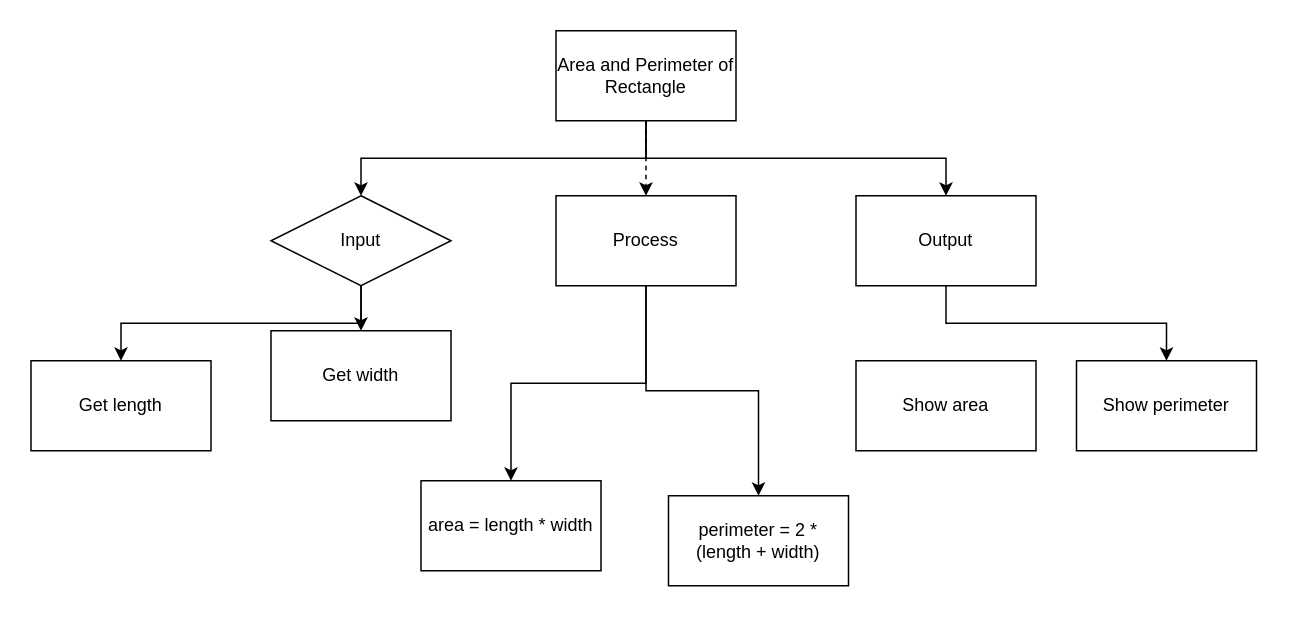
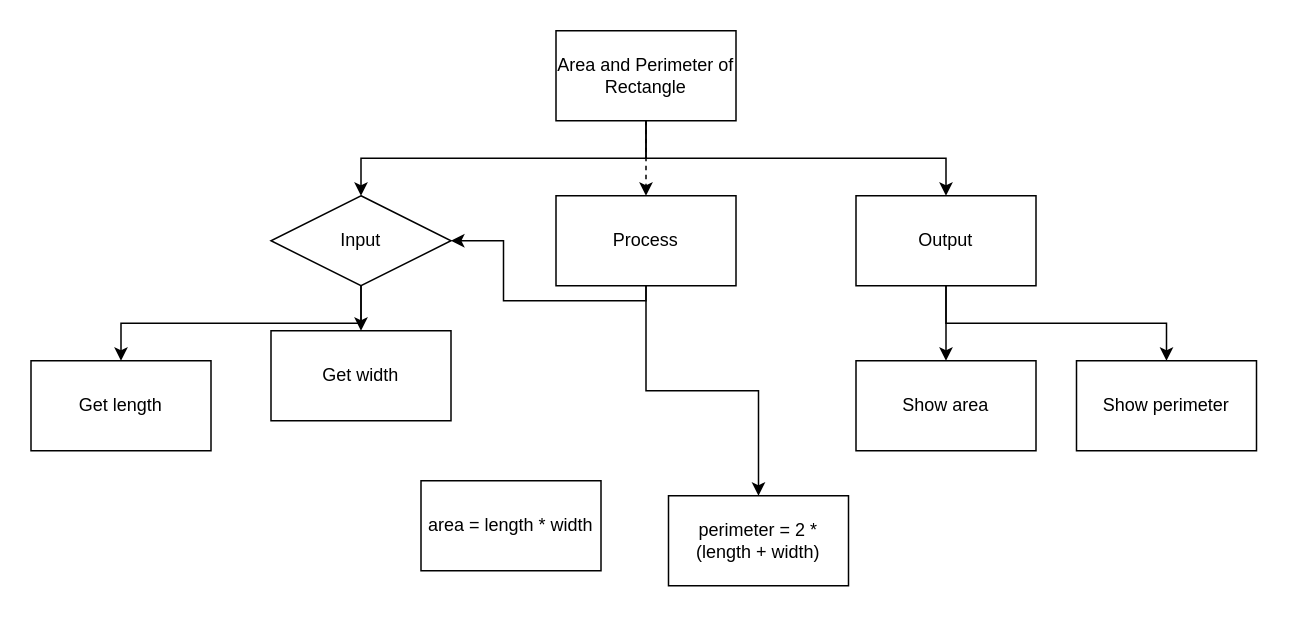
edge "Output" -> "Show area": added
edge "Process" -> "area = length * width": now "Process" -> "Input"
